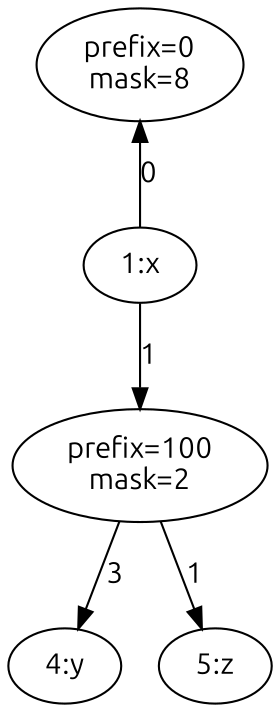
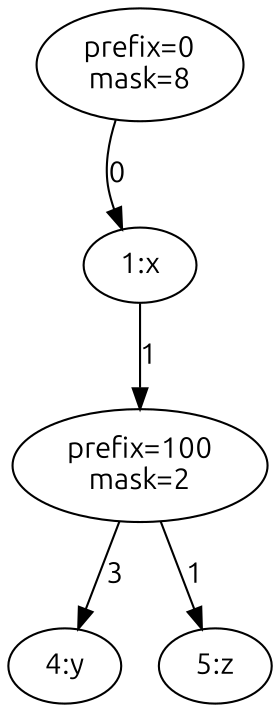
edge "1:x" -> "prefix=0 mask=8": reversed
